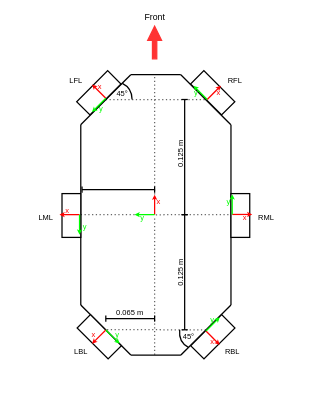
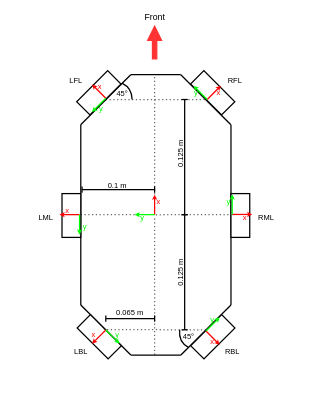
node "0.1 m": added
